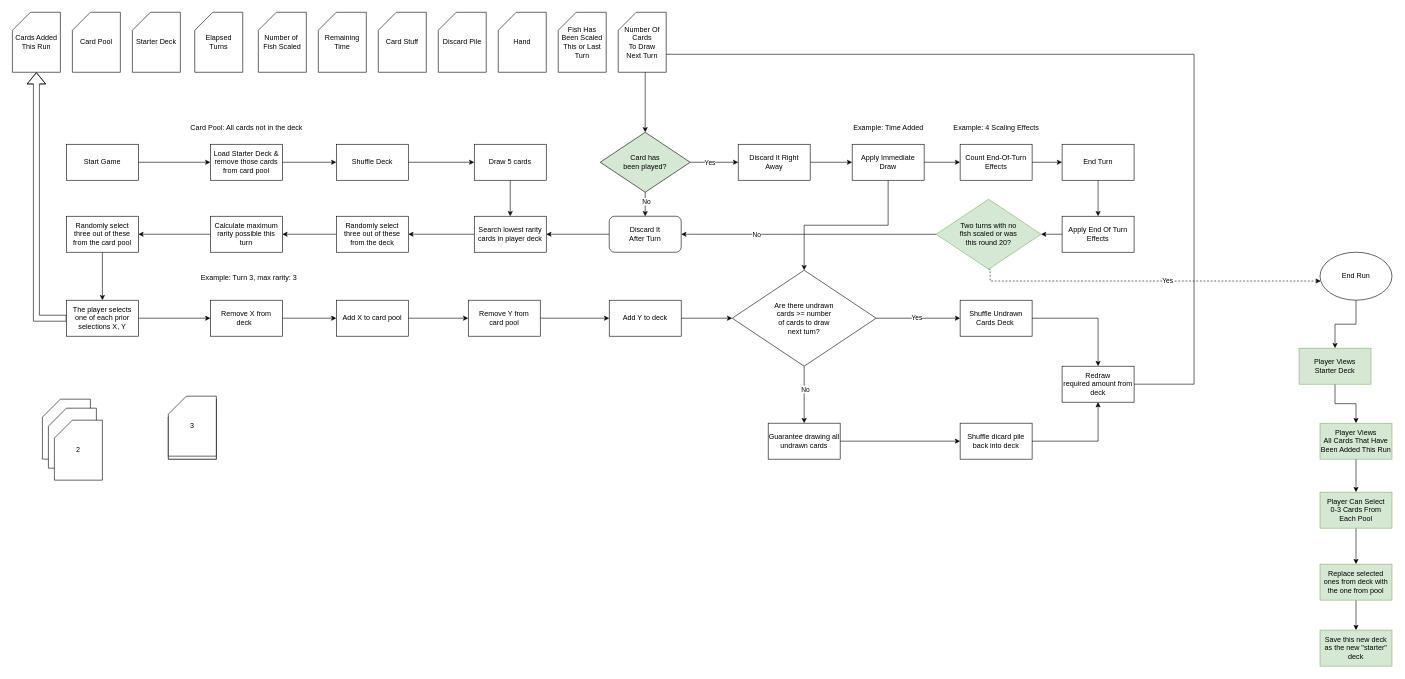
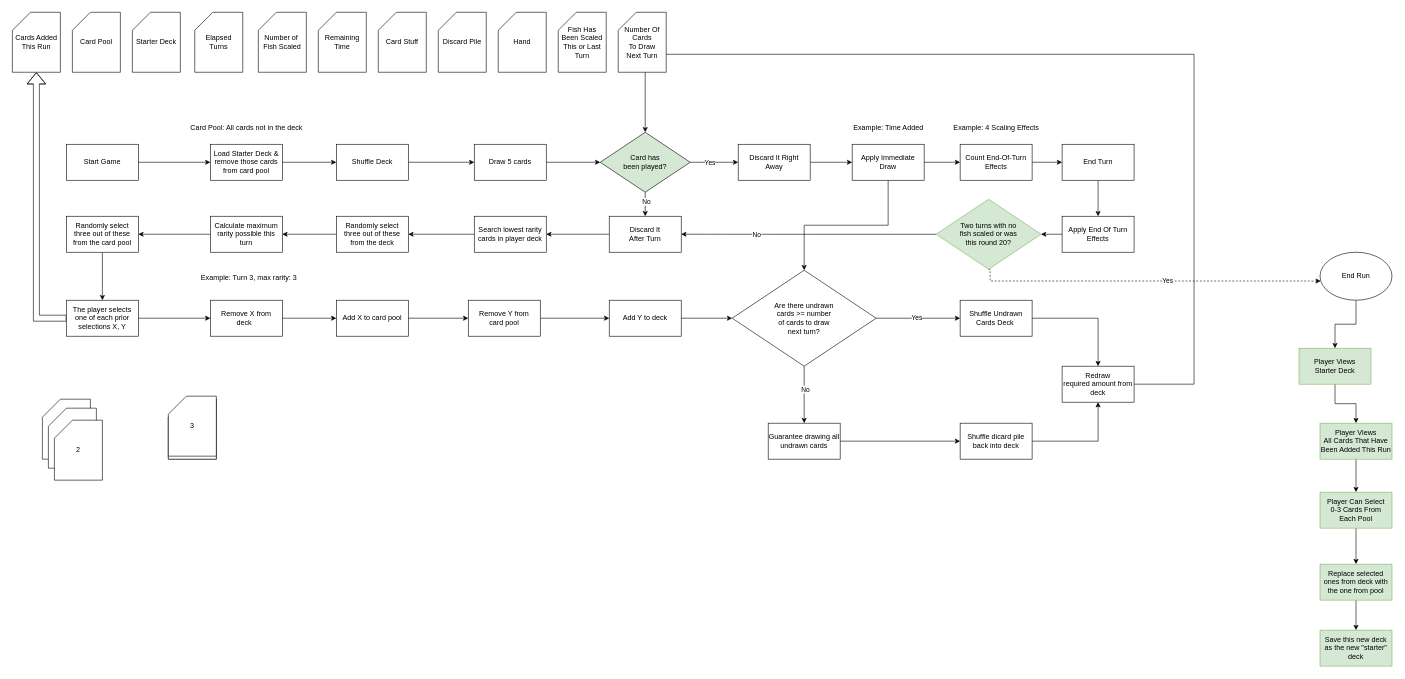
edge "Draw 5 cards" -> "Search lowest rarity cards in player deck": now "Draw 5 cards" -> "Card has been played?"
node "Discard It After Turn": shape rounded rectangle -> rectangle
